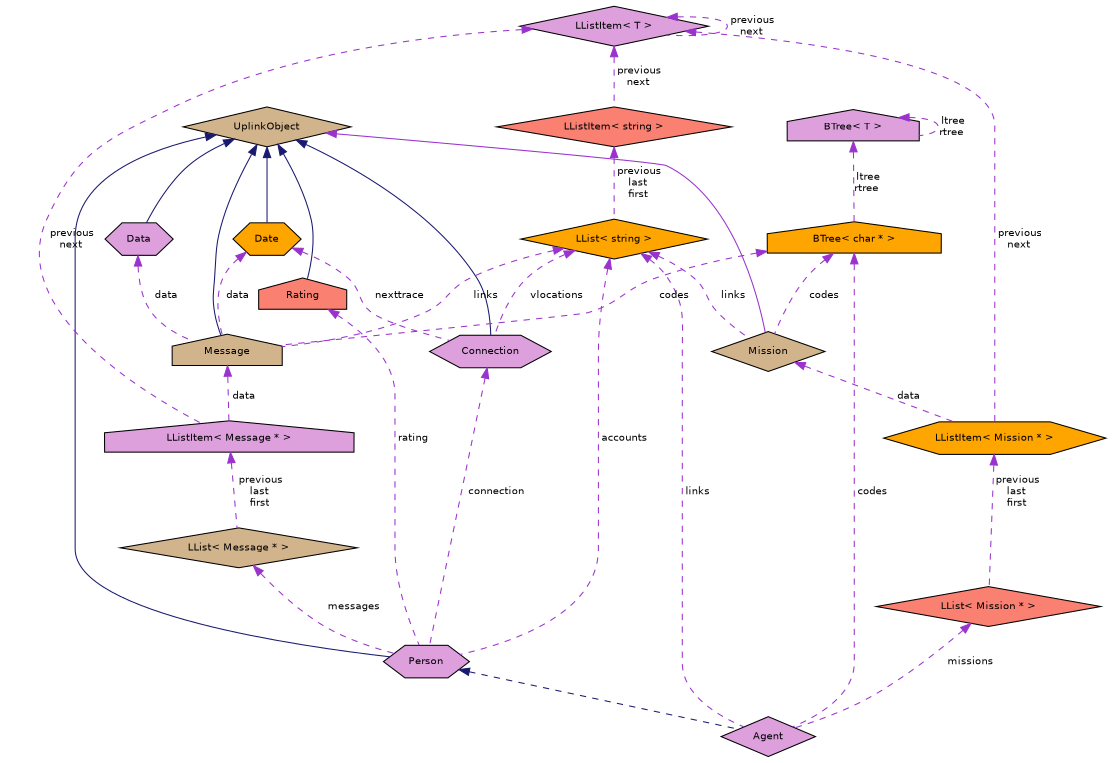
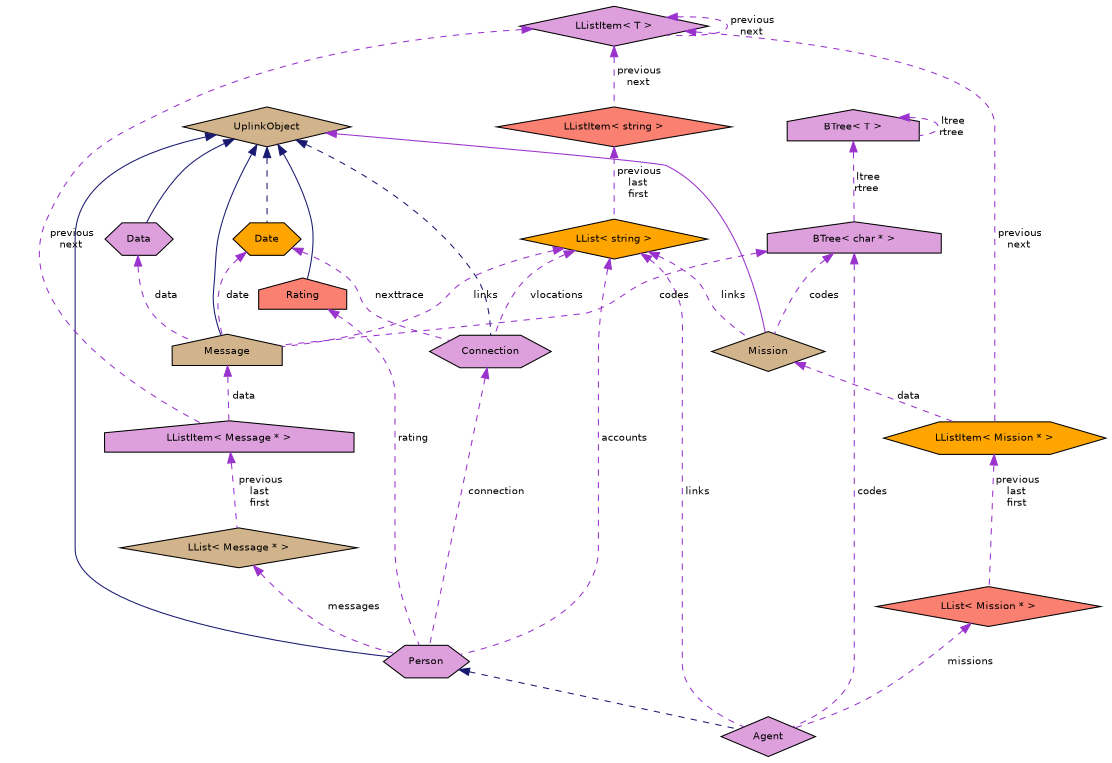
edge "Date" -> "UplinkObject": style solid -> dashed
edge "Connection" -> "UplinkObject": style solid -> dashed
node "BTree< char * >": fillcolor orange -> plum
edge "Message" -> "Date": label " data" -> " date"
